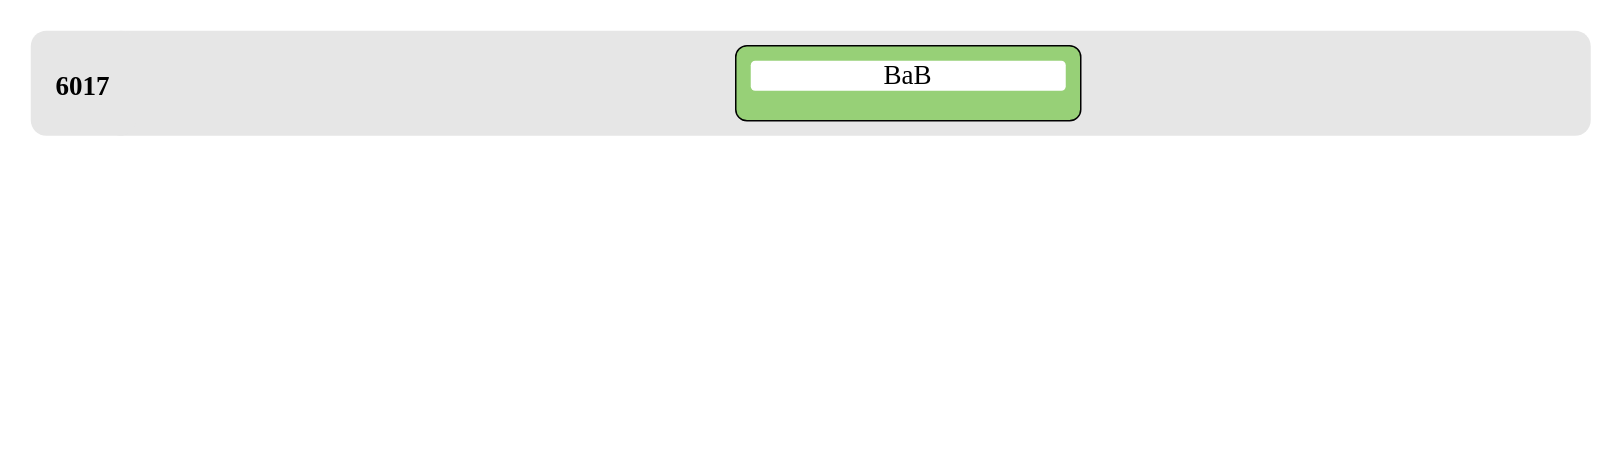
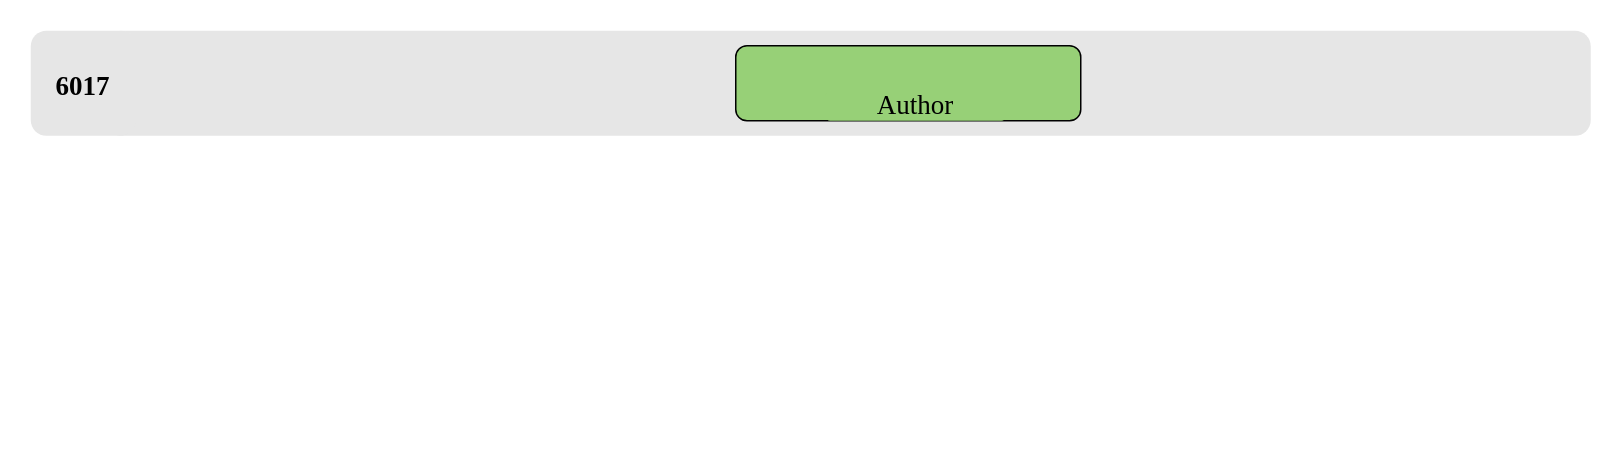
node "BaB": removed
node "Author": added
